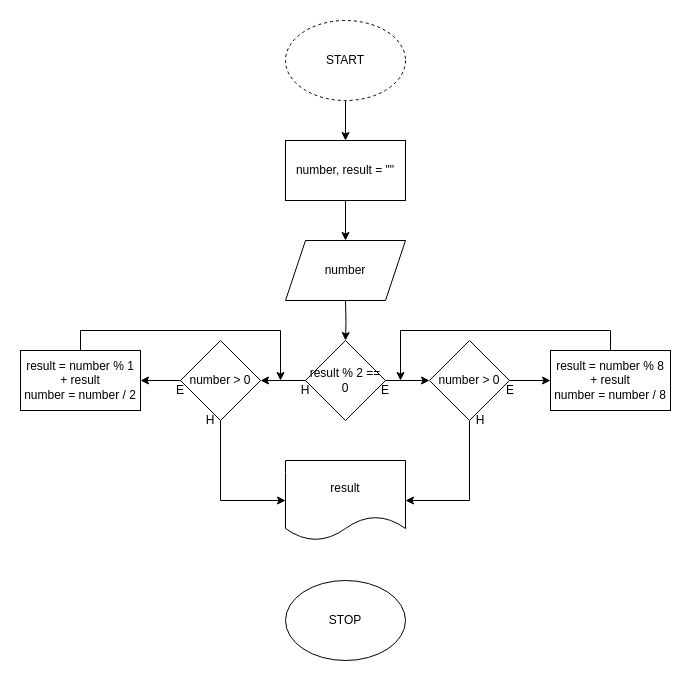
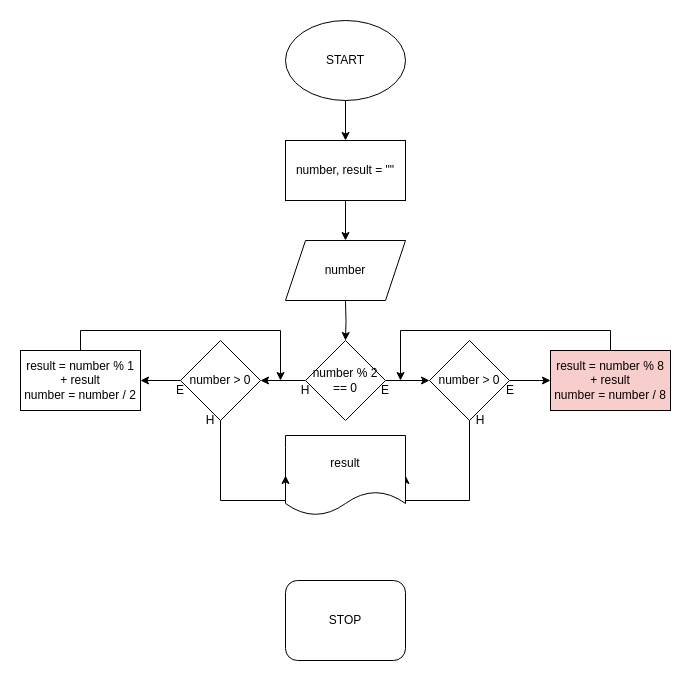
node "START": style dashed -> solid
node "result % 2 == 0": label "result % 2 == 0" -> "number % 2 == 0"
node "result = number % 8 + result number = number / 8": fillcolor #ffffff -> #f8cecc
node "result": moved (346, 501) -> (346, 476)
node "STOP": shape ellipse -> rounded rectangle
